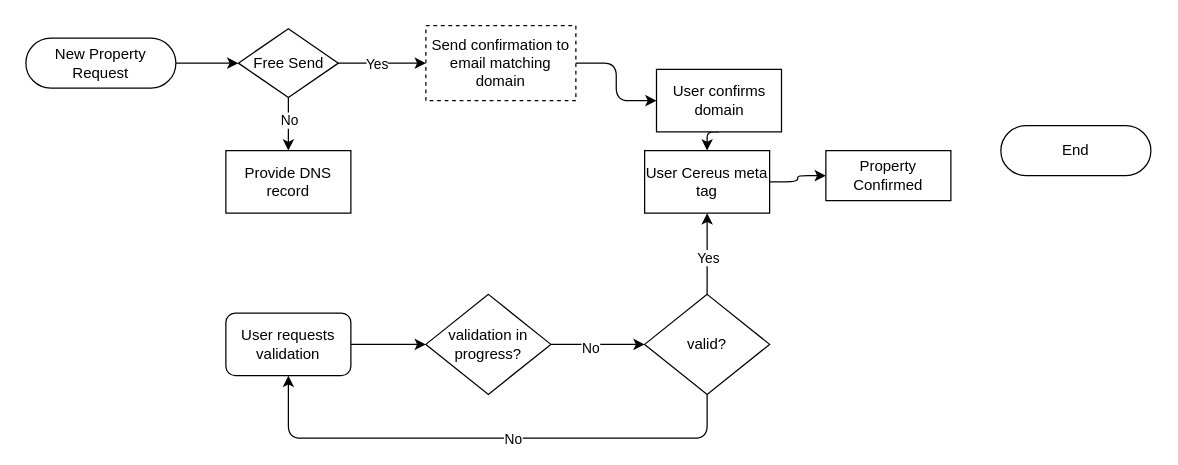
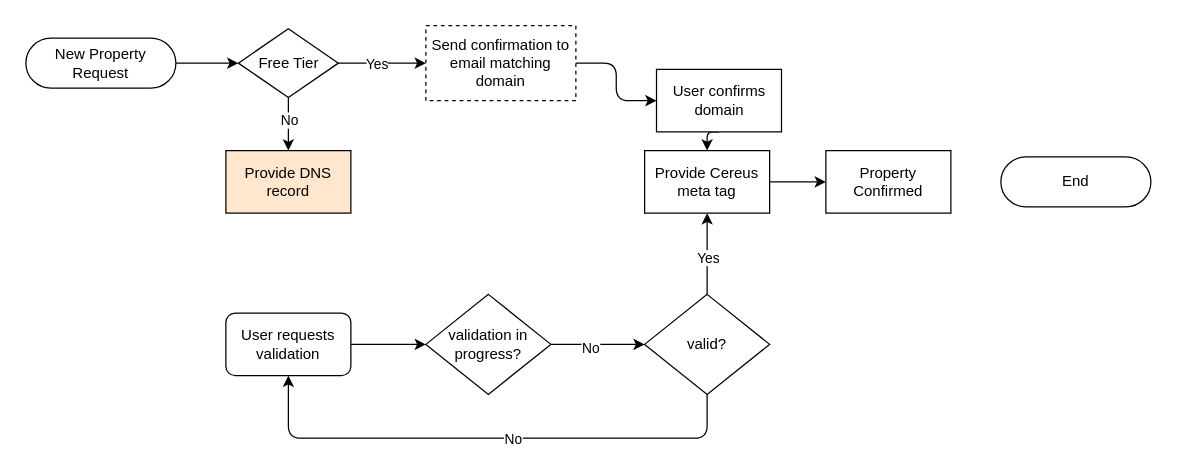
node "Free Send": label "Free Send" -> "Free Tier"
node "End": moved (1076, 151) -> (1076, 182)
node "Property Confirmed": size 125x50 -> 125x63
node "Provide DNS record": fillcolor #ffffff -> #ffe6cc
node "User Cereus meta tag": label "User Cereus meta tag" -> "Provide Cereus meta tag"
